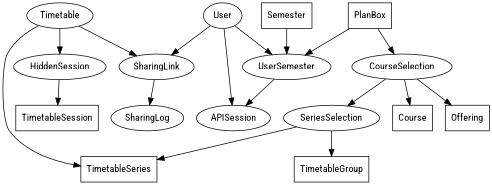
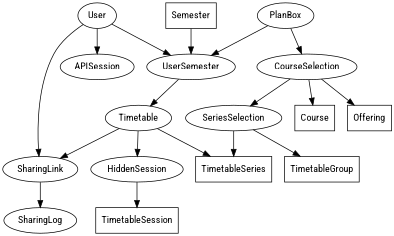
node "PlanBox": shape box -> ellipse
edge "UserSemester" -> "APISession": now "UserSemester" -> "Timetable"
